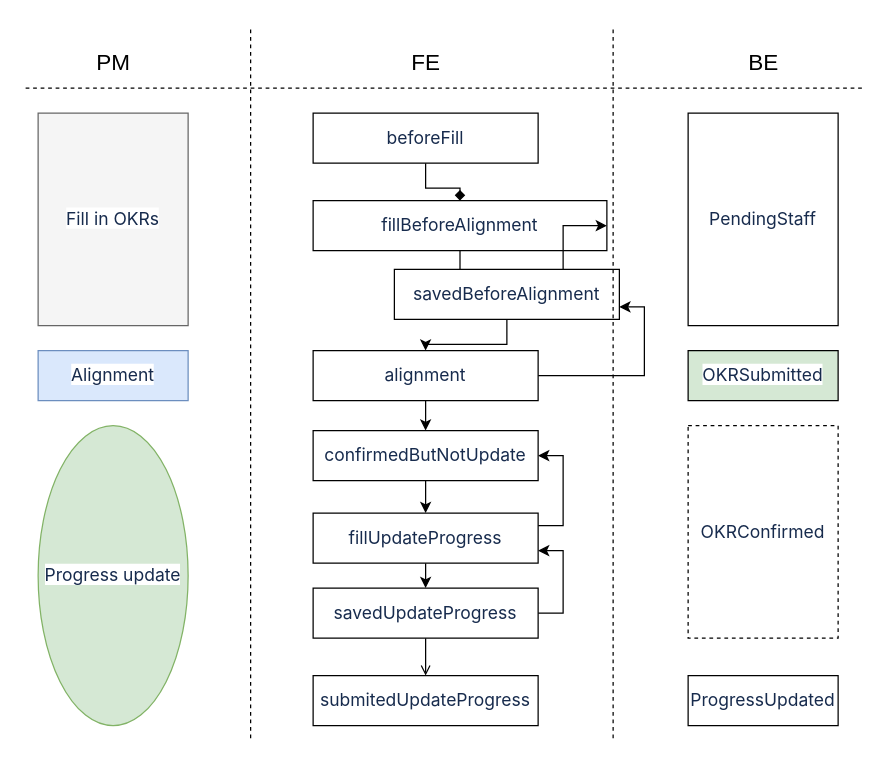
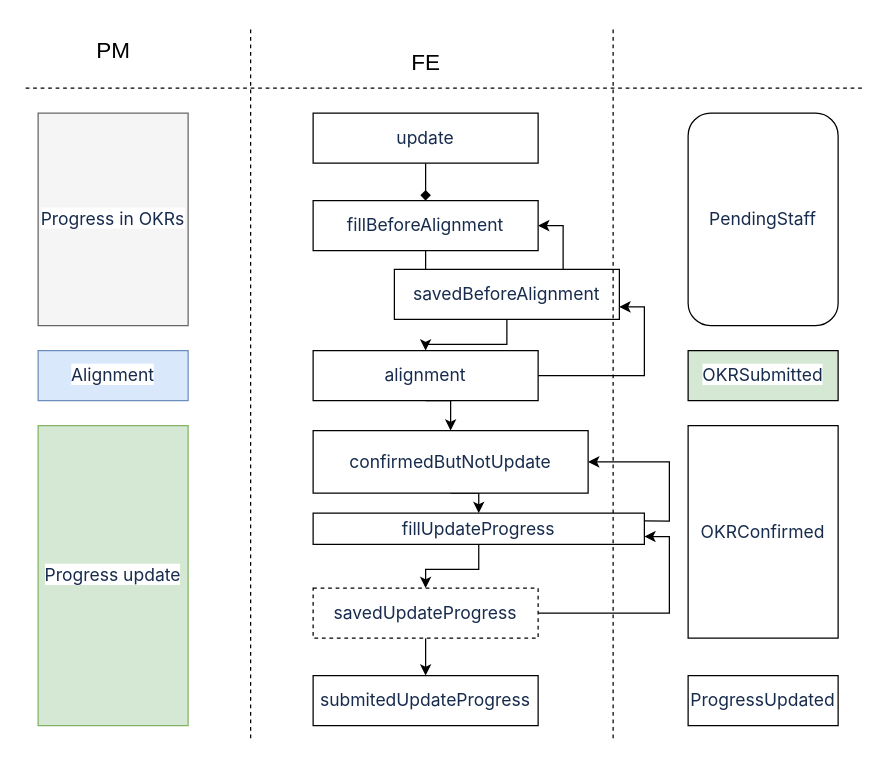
node "PM": moved (113, 63) -> (113, 51)
node "BE": removed
node "beforeFill": label "beforeFill" -> "update"
node "Fill in OKRs": label "Fill in OKRs" -> "Progress in OKRs"
node "PendingStaff": shape rectangle -> rounded rectangle
node "fillBeforeAlignment": size 294x50 -> 225x50
node "confirmedButNotUpdate": size 225x50 -> 275x63
node "OKRConfirmed": style dashed -> solid
node "fillUpdateProgress": size 225x50 -> 331x31
node "Progress update": shape ellipse -> rectangle
node "savedUpdateProgress": style solid -> dashed
edge "savedUpdateProgress" -> "submitedUpdateProgress": arrowhead open -> classic
